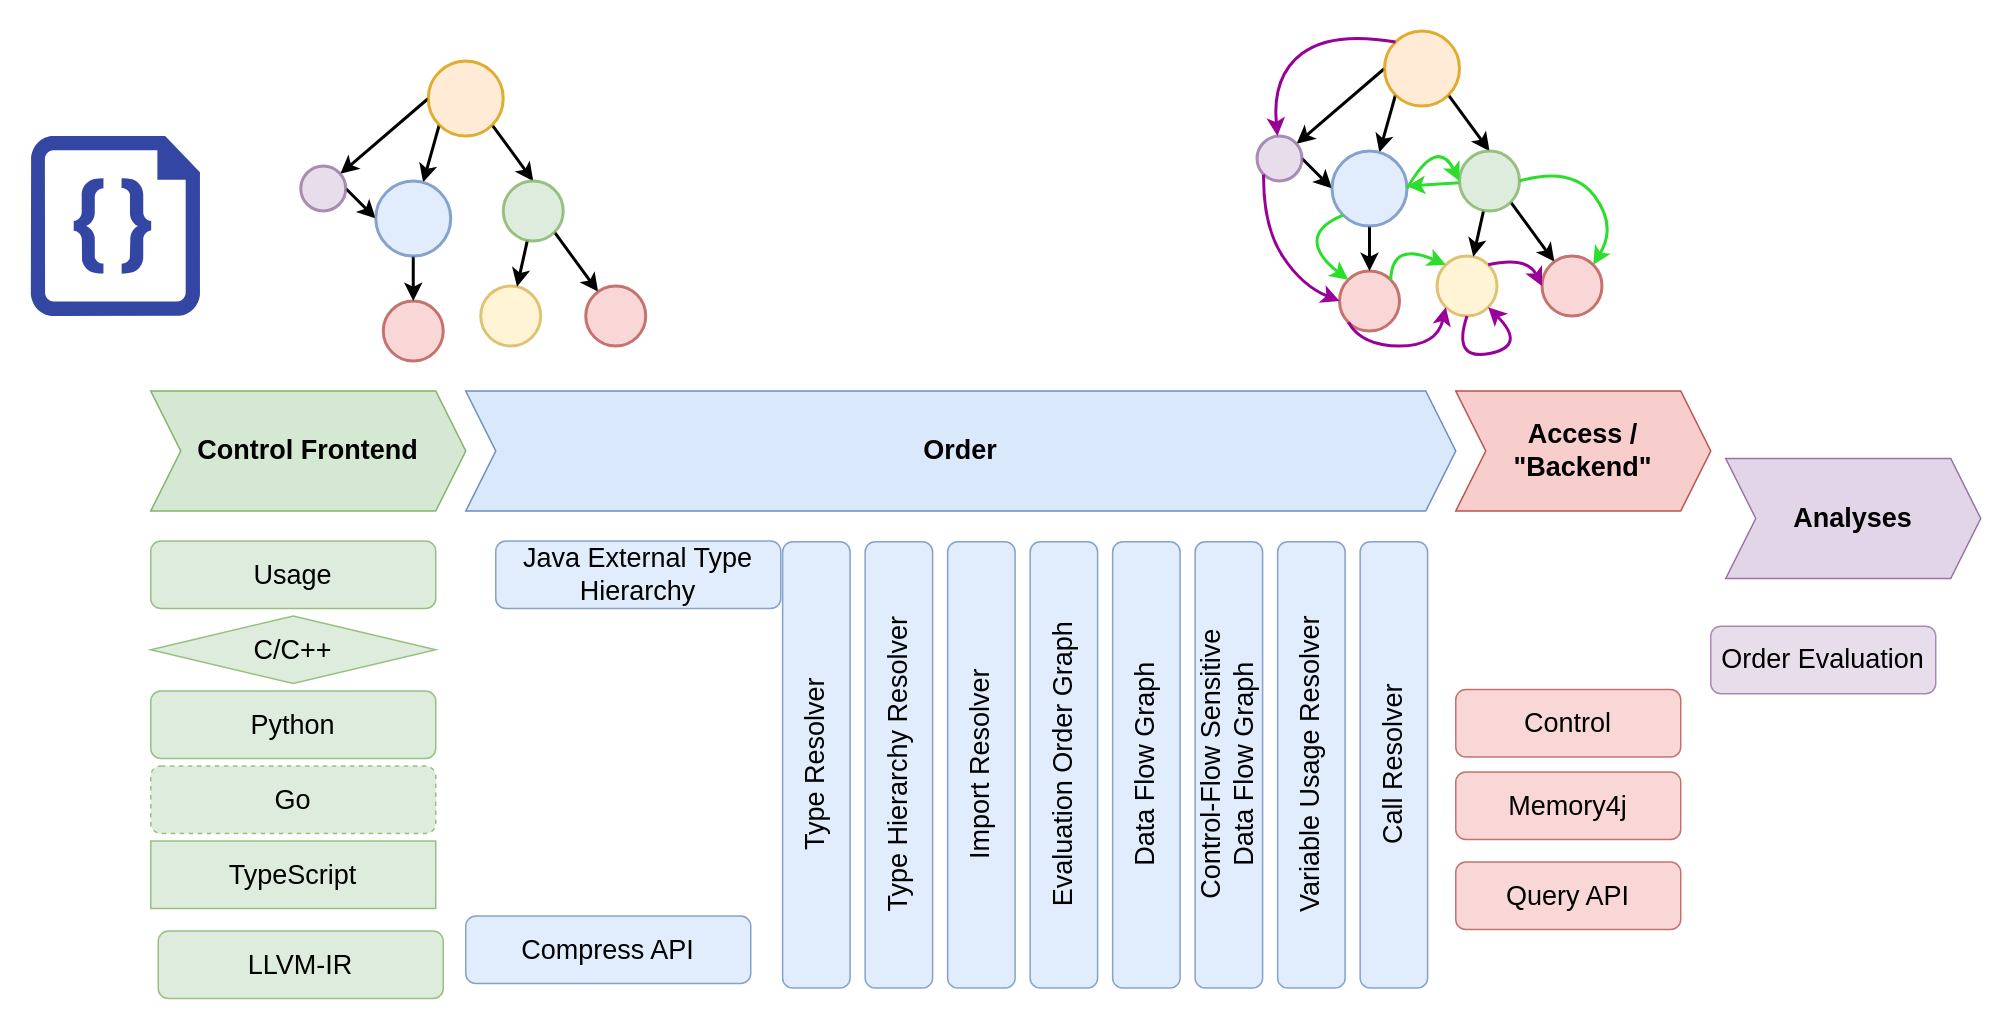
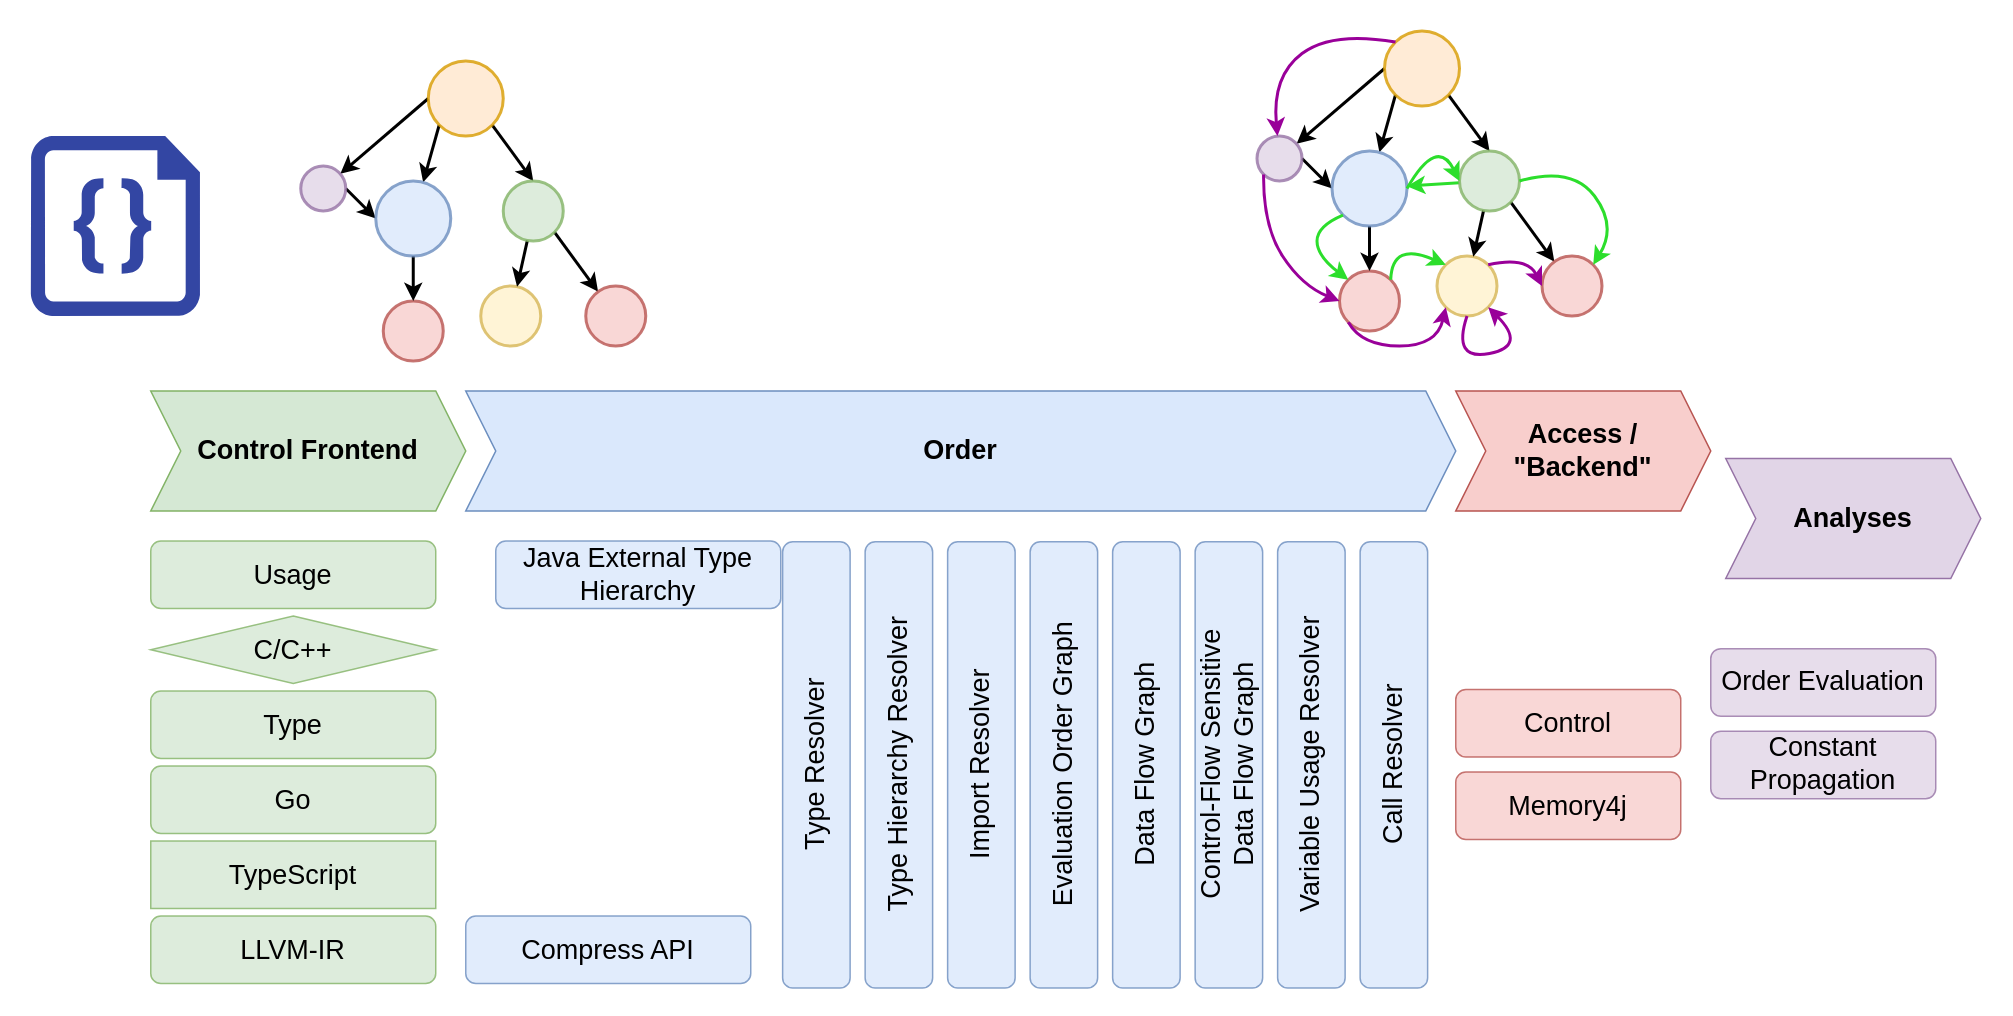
node "Order Evaluation": moved (1823, 660) -> (1823, 682)
node "Python": label "Python" -> "Type"
node "Constant Propagation": added
node "Go": style dashed -> solid
node "Query API": removed
node "LLVM-IR": moved (301, 965) -> (293, 950)
